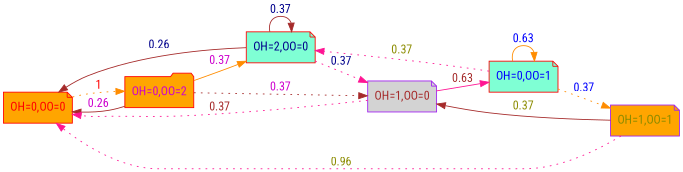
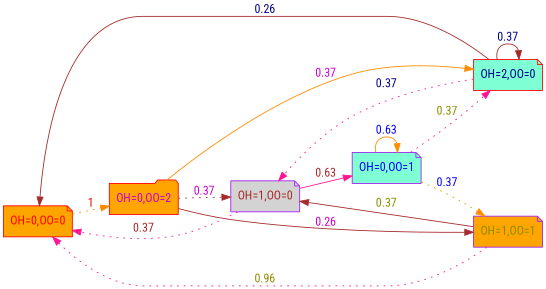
node "OH=0,OO=1": color red -> purple
edge "OH=0,OO=2" -> "OH=0,OO=0": now "OH=0,OO=2" -> "OH=1,OO=1"
